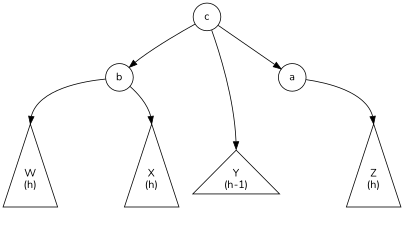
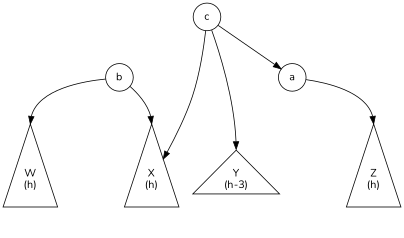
edge "c" -> "b": now "c" -> "X (h)"
node "Y (h-1)": label "Y (h-1)" -> "Y (h-3)"
